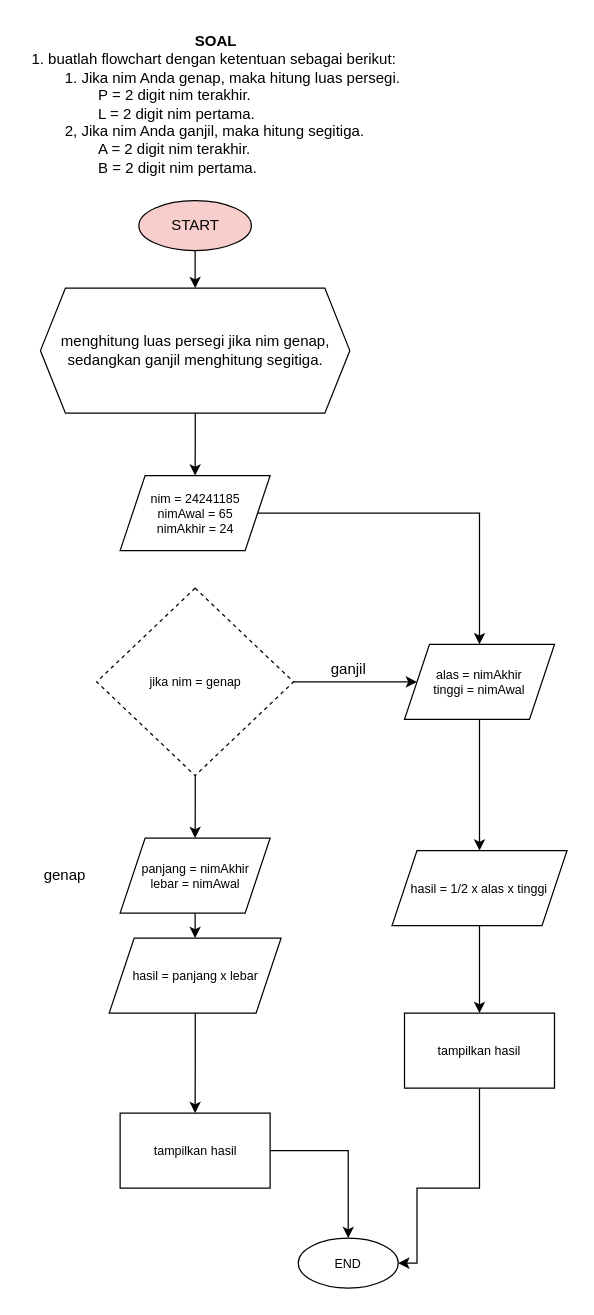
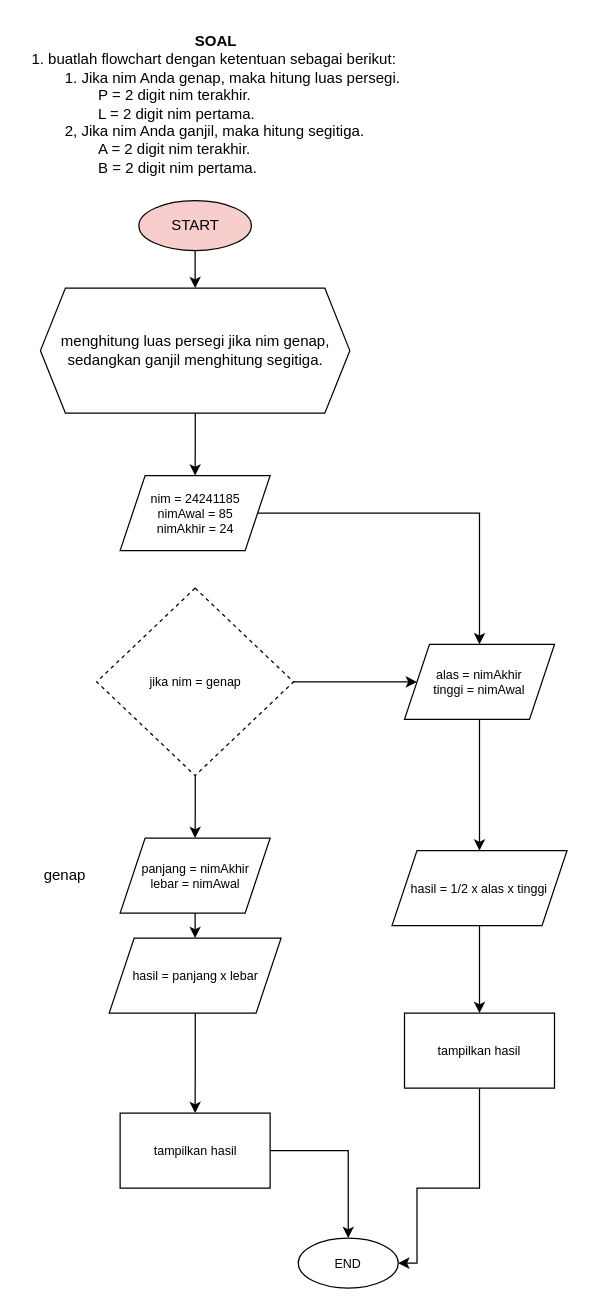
node "nim = 24241185 nimAwal = 65 nimAkhir = 24": label "nim = 24241185 nimAwal = 65 nimAkhir = 24" -> "nim = 24241185 nimAwal = 85 nimAkhir = 24"
node "ganjil": removed
